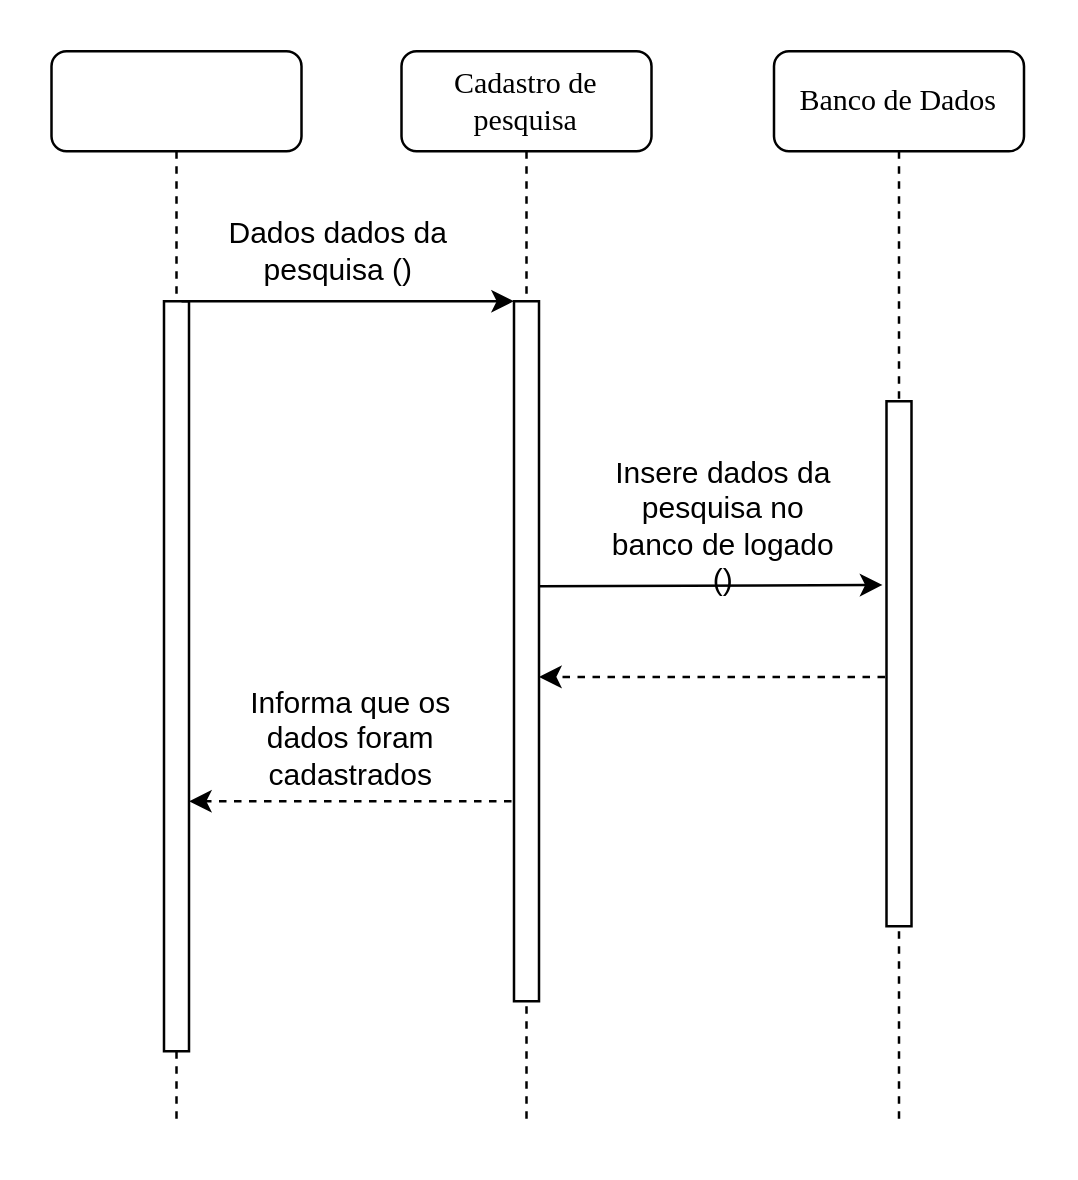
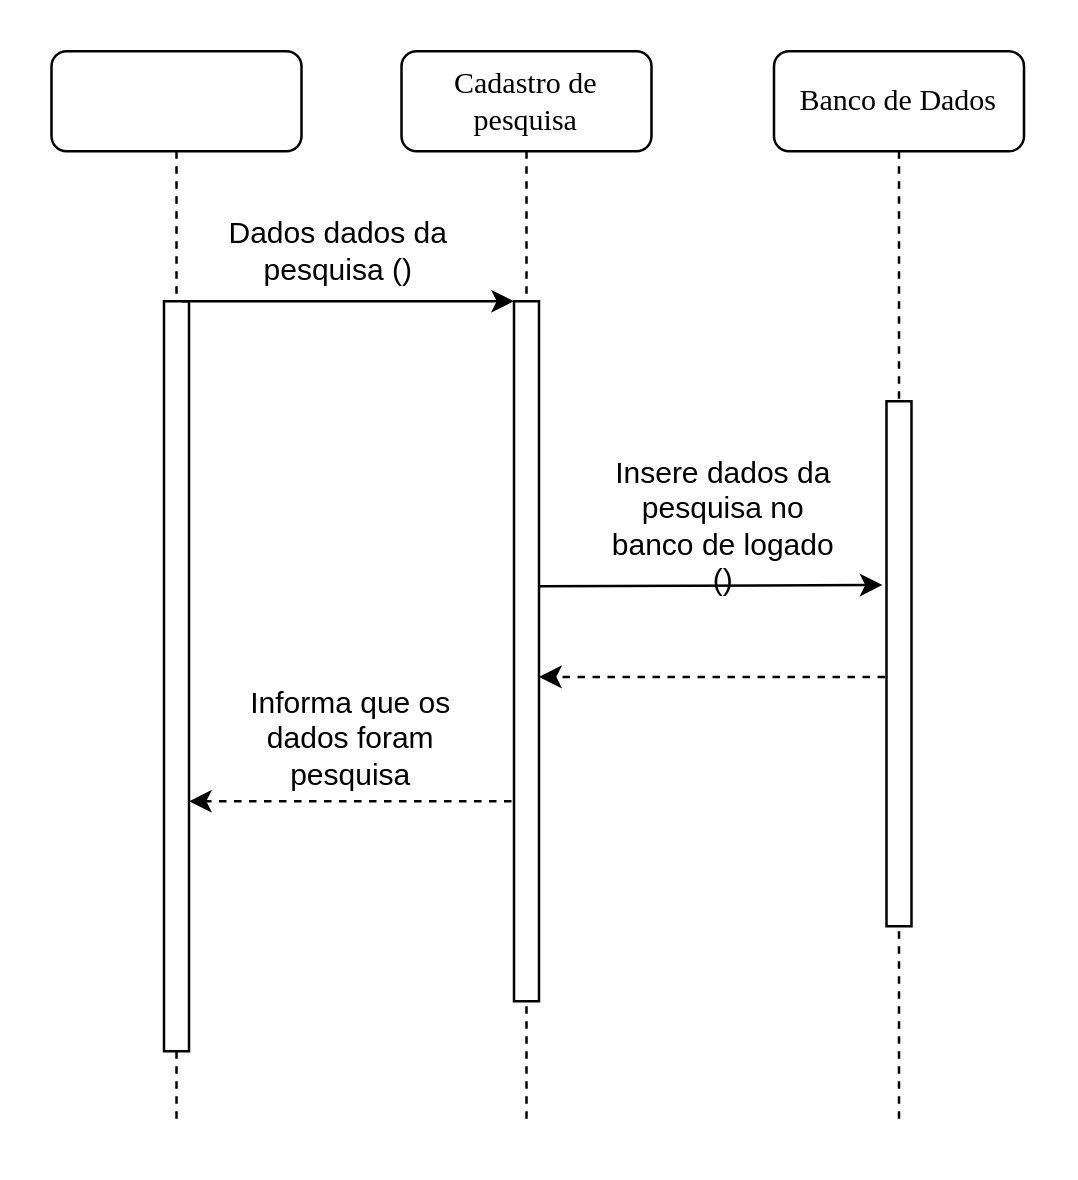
node "Informa que os dados foram cadastrados": label "Informa que os dados foram cadastrados" -> "Informa que os dados foram pesquisa"
